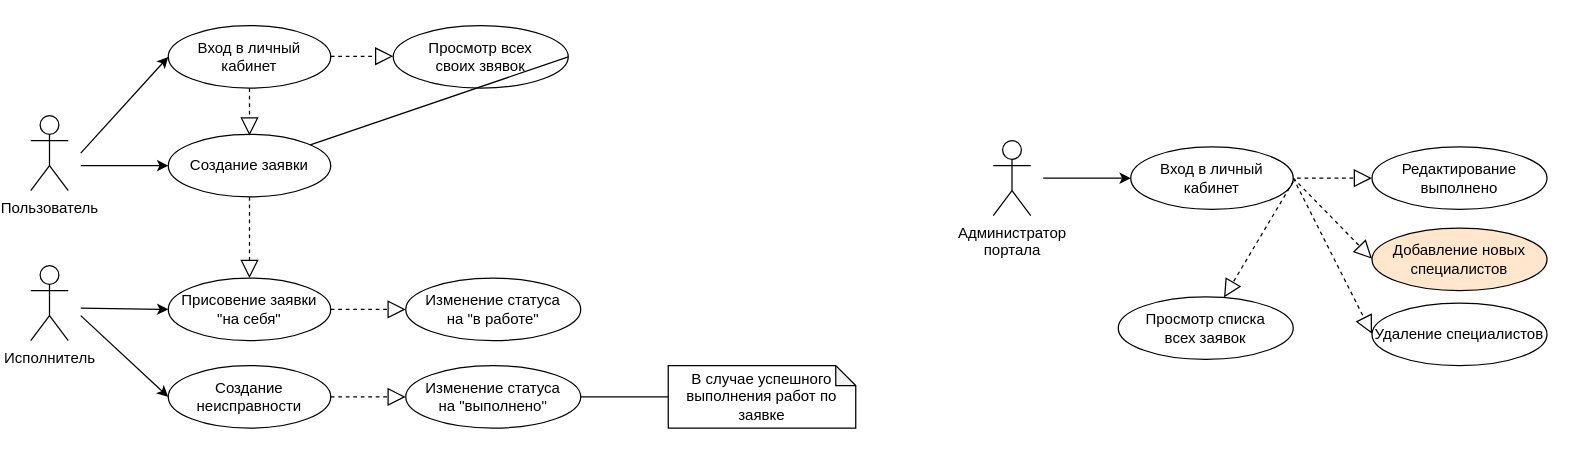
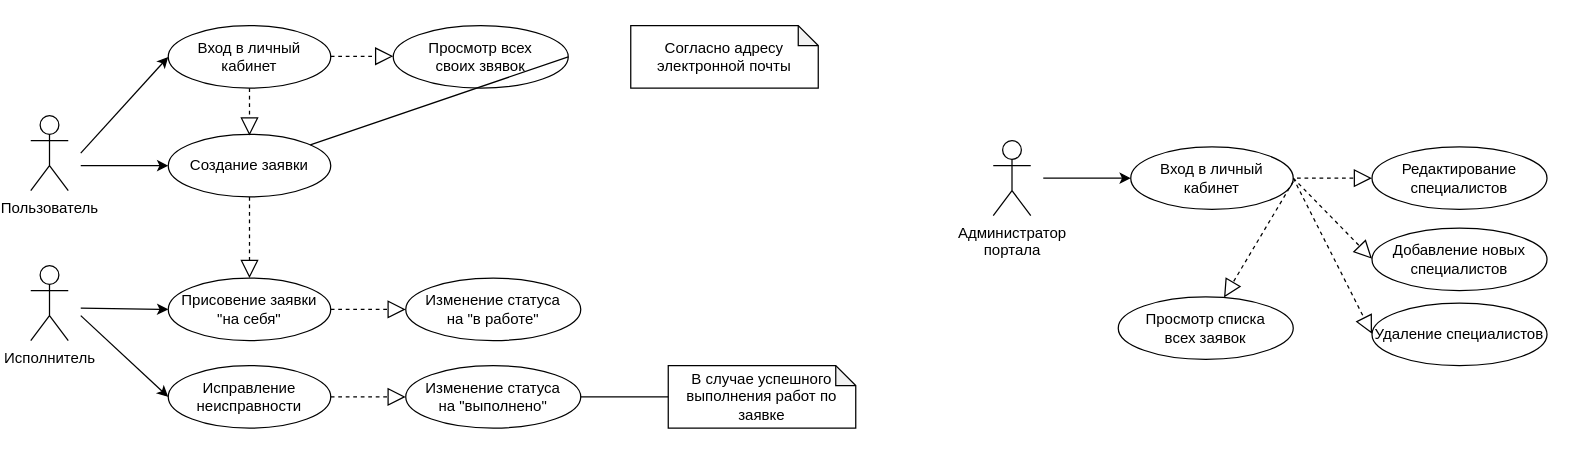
node "Согласно адресу электронной почты": added
node "Редактирование выполнено": label "Редактирование выполнено" -> "Редактирование специалистов"
node "Добавление новых специалистов": fillcolor #ffe6cc -> #ffffff
node "Создание неисправности": label "Создание неисправности" -> "Исправление неисправности"
